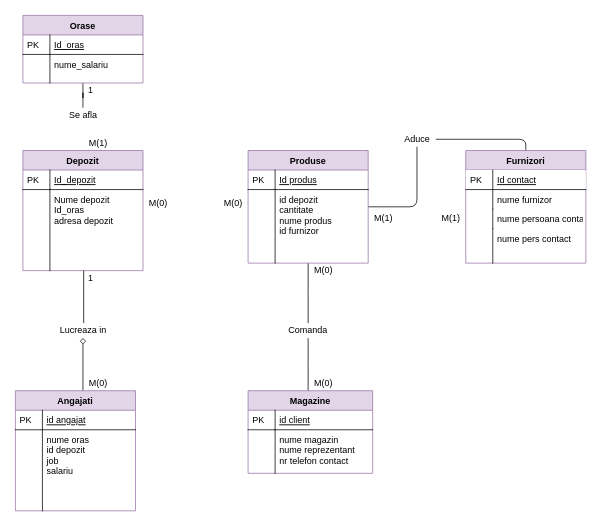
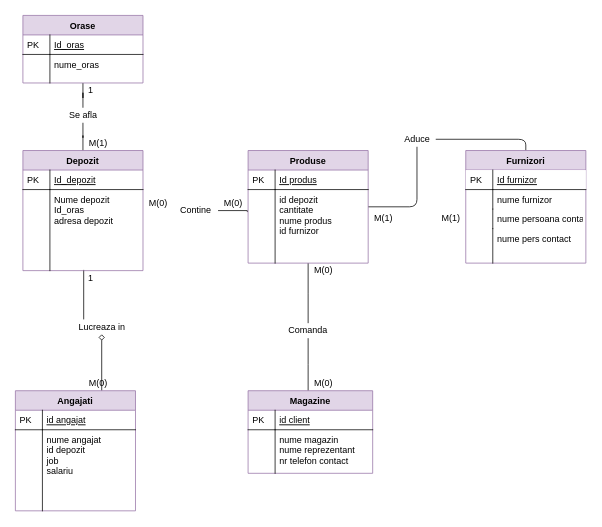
node "nume_salariu": label "nume_salariu" -> "nume_oras"
edge "Se afla" -- "Depozit": added
node "Id contact": label "Id contact" -> "Id furnizor"
node "Contine": added
edge "Contine" -- "id depozit cantitate nume produs id furnizor": added
node "Lucreaza in": moved (83, 330) -> (102, 327)
node "nume oras id depozit job salariu": label "nume oras id depozit job salariu" -> "nume angajat id depozit job salariu"
